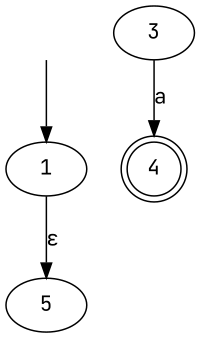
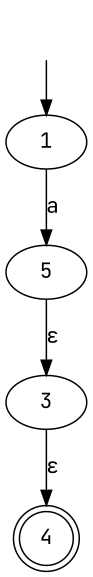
edge "3" -> "4": label "a" -> "ε"
edge "1" -> "5": label "ε" -> "a"
edge "5" -> "3": added, label "ε"
